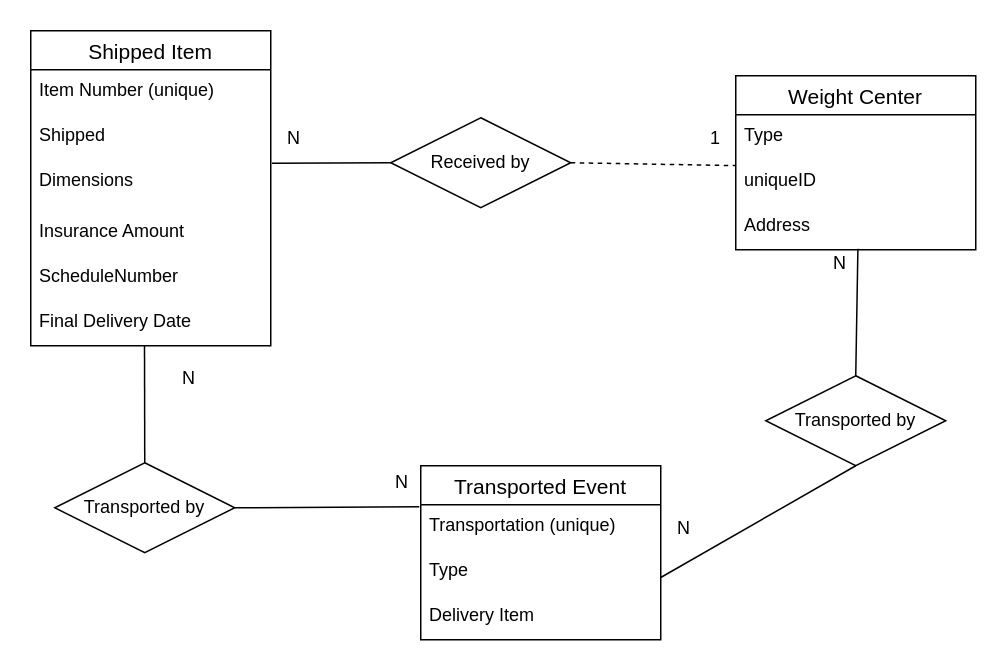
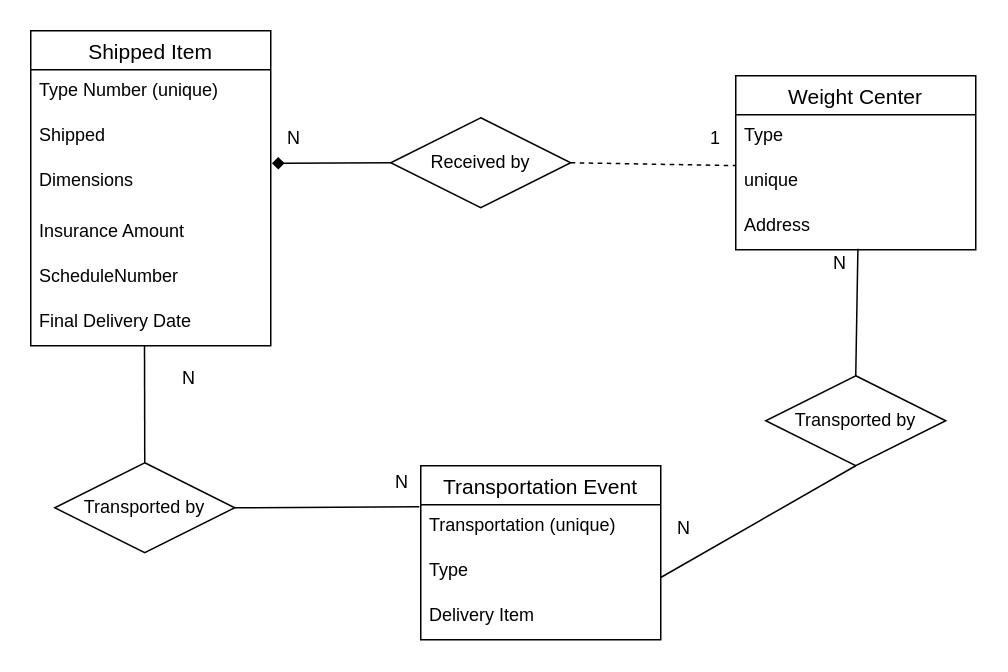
node "Item Number (unique)": label "Item Number (unique)" -> "Type Number (unique)"
edge "Received by" -- "Dimensions": arrowhead none -> diamond
node "uniqueID": label "uniqueID" -> "unique"
node "Transported Event": label "Transported Event" -> "Transportation Event"
